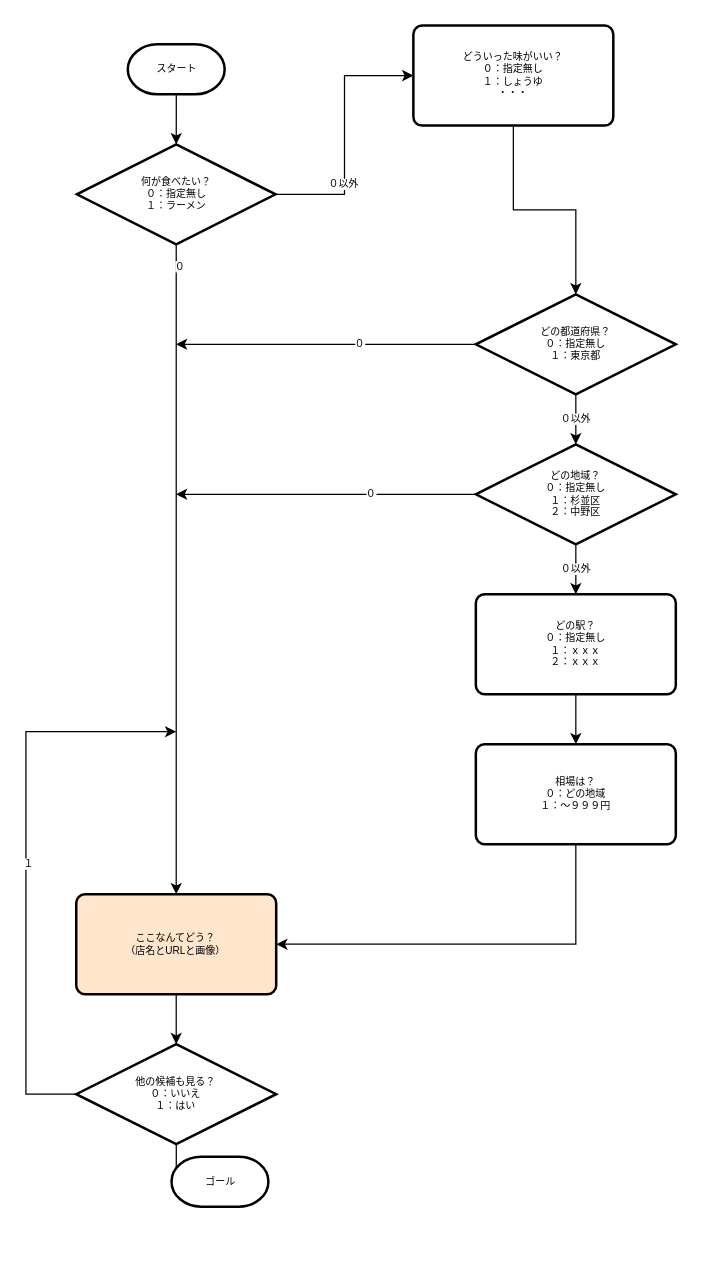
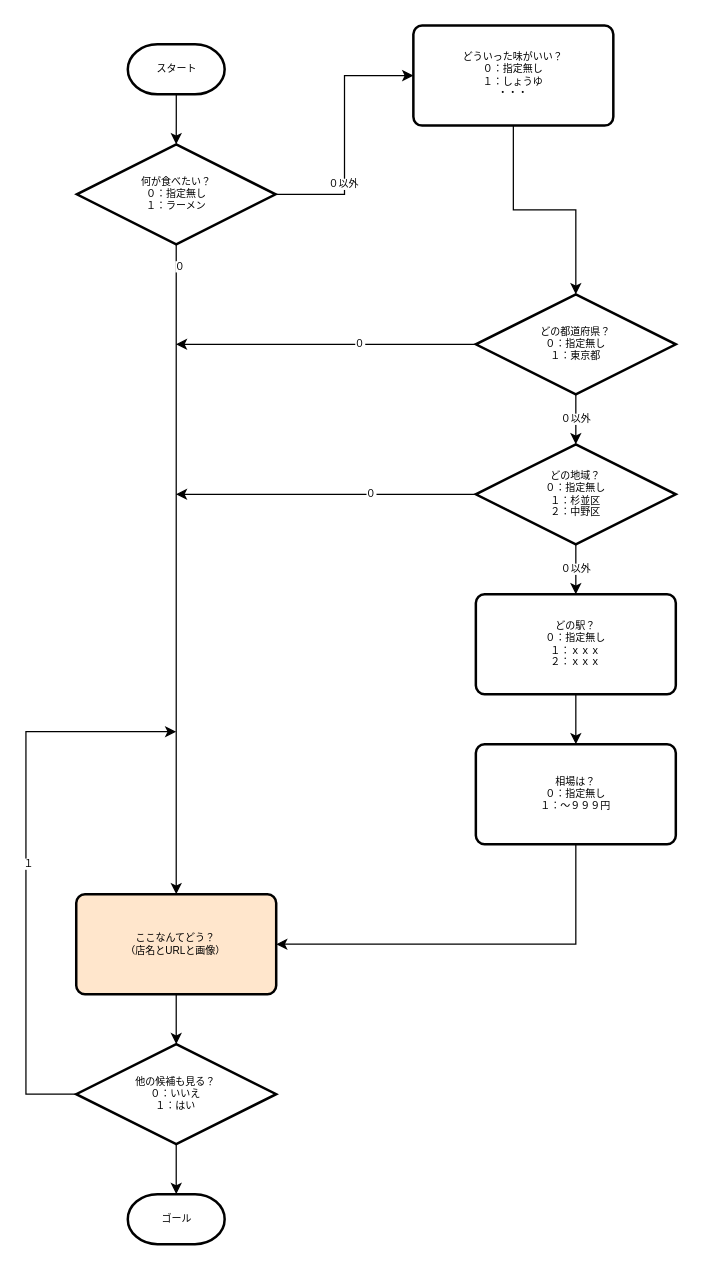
node "相場は？０：どの地域１：～９９９円": label "相場は？０：どの地域１：～９９９円" -> "相場は？０：指定無し１：～９９９円"
node "ゴール": moved (220, 1182) -> (176, 1219)
